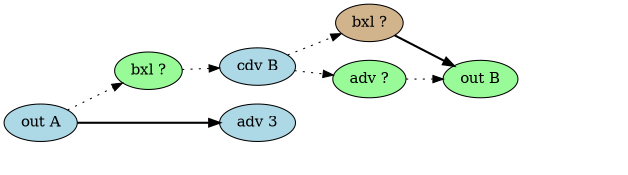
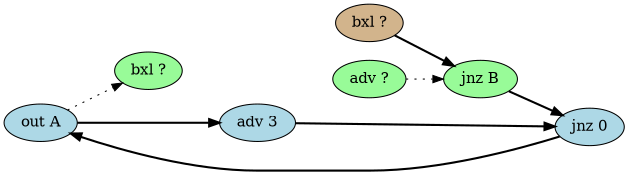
node "cdv B": removed
node "out B": label "out B" -> "jnz B"
node "jnz 0": added
